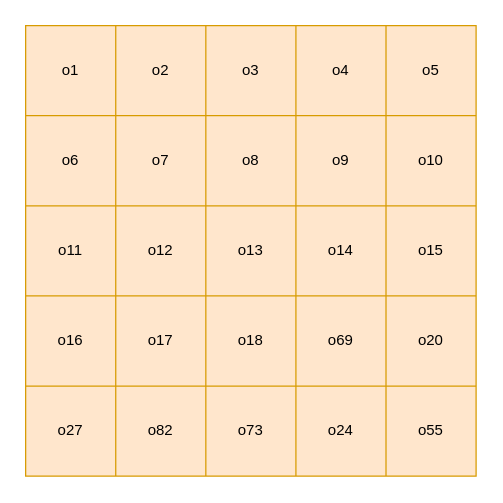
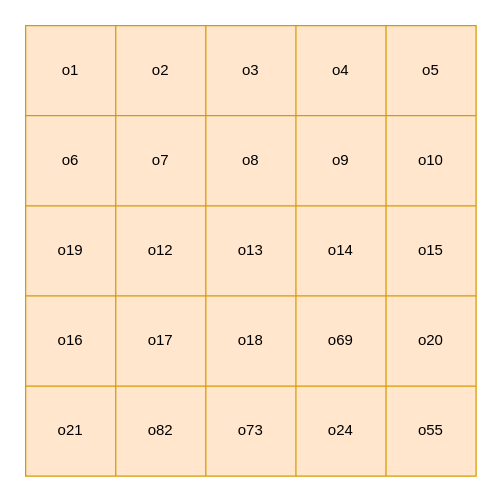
node "o11": label "o11" -> "o19"
node "o27": label "o27" -> "o21"
